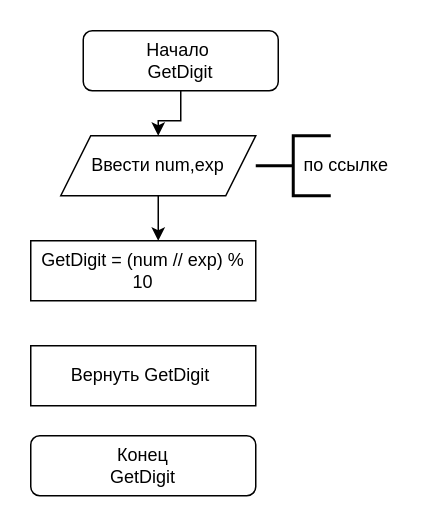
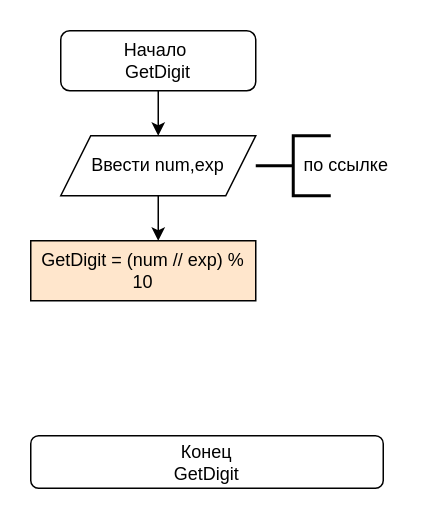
node "Начало GetDigit": moved (181, 61) -> (158, 61)
node "GetDigit = (num // exp) % 10": fillcolor #ffffff -> #ffe6cc
node "Вернуть GetDigit": removed
node "Конец GetDigit": size 225x60 -> 353x53
